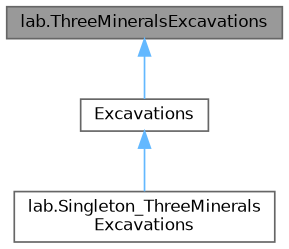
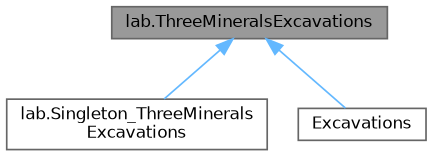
edge "lab.Singleton_ThreeMinerals Excavations" -> "Excavations": now "lab.Singleton_ThreeMinerals Excavations" -> "lab.ThreeMineralsExcavations"
